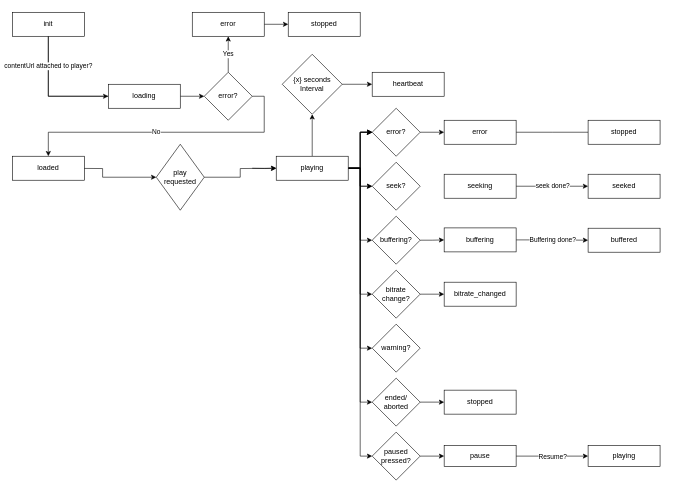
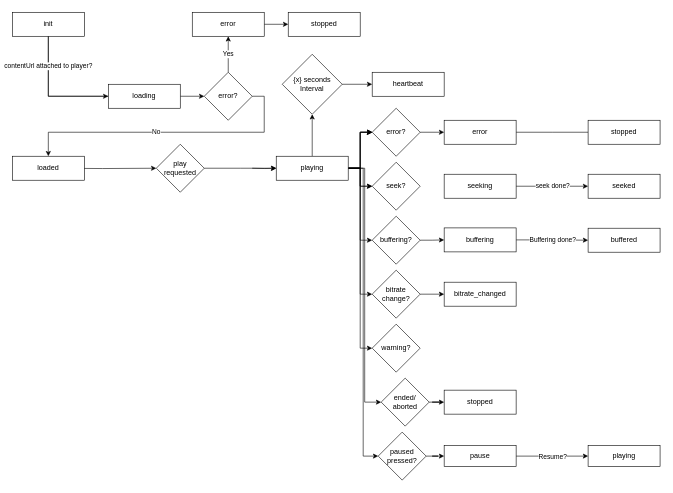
node "play requested": size 48x66 -> 48x48
node "ended/ aborted": moved (396, 402) -> (405, 402)
node "paused pressed?": moved (396, 456) -> (402, 456)
